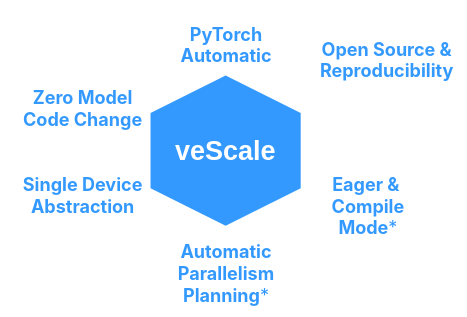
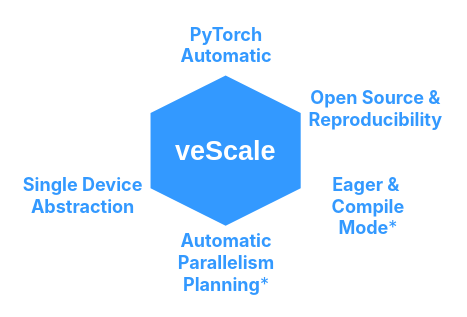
node "Open Source & Reproducibility": moved (387, 64) -> (375, 113)
node "Zero Model Code Change": removed
node "Automatic Parallelism Planning*": moved (226, 274) -> (226, 263)
